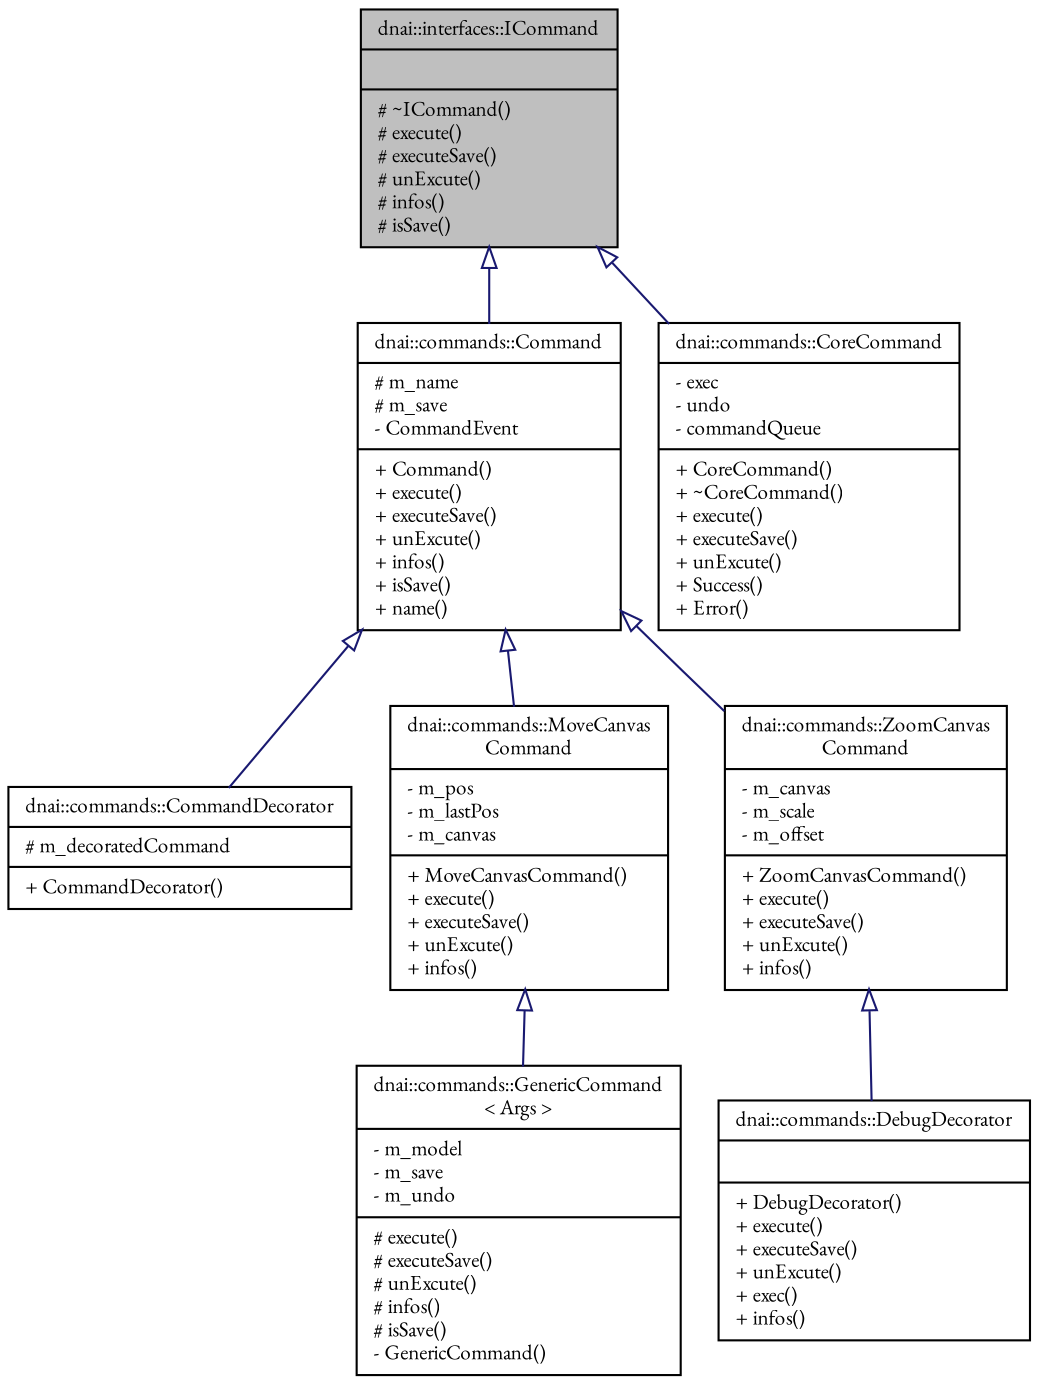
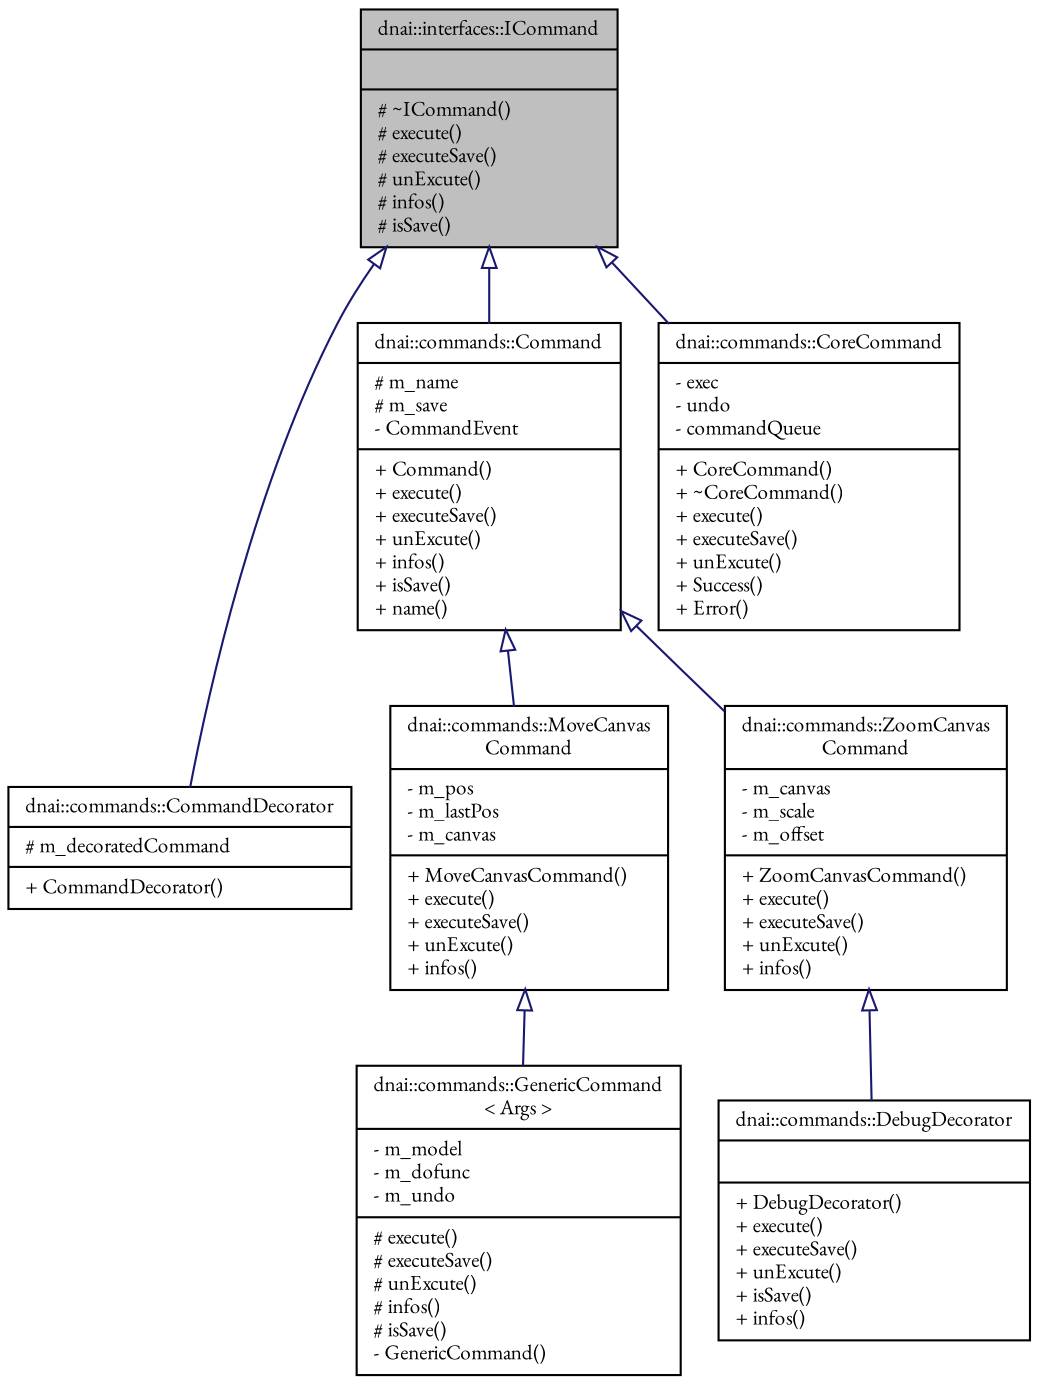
edge "dnai::commands::CommandDecorator" -> "dnai::commands::Command": now "dnai::commands::CommandDecorator" -> "dnai::interfaces::ICommand"
node "dnai::commands::GenericCommand": text "- m_save" -> "- m_dofunc"
node "dnai::commands::DebugDecorator": text "+ exec()" -> "+ isSave()"
